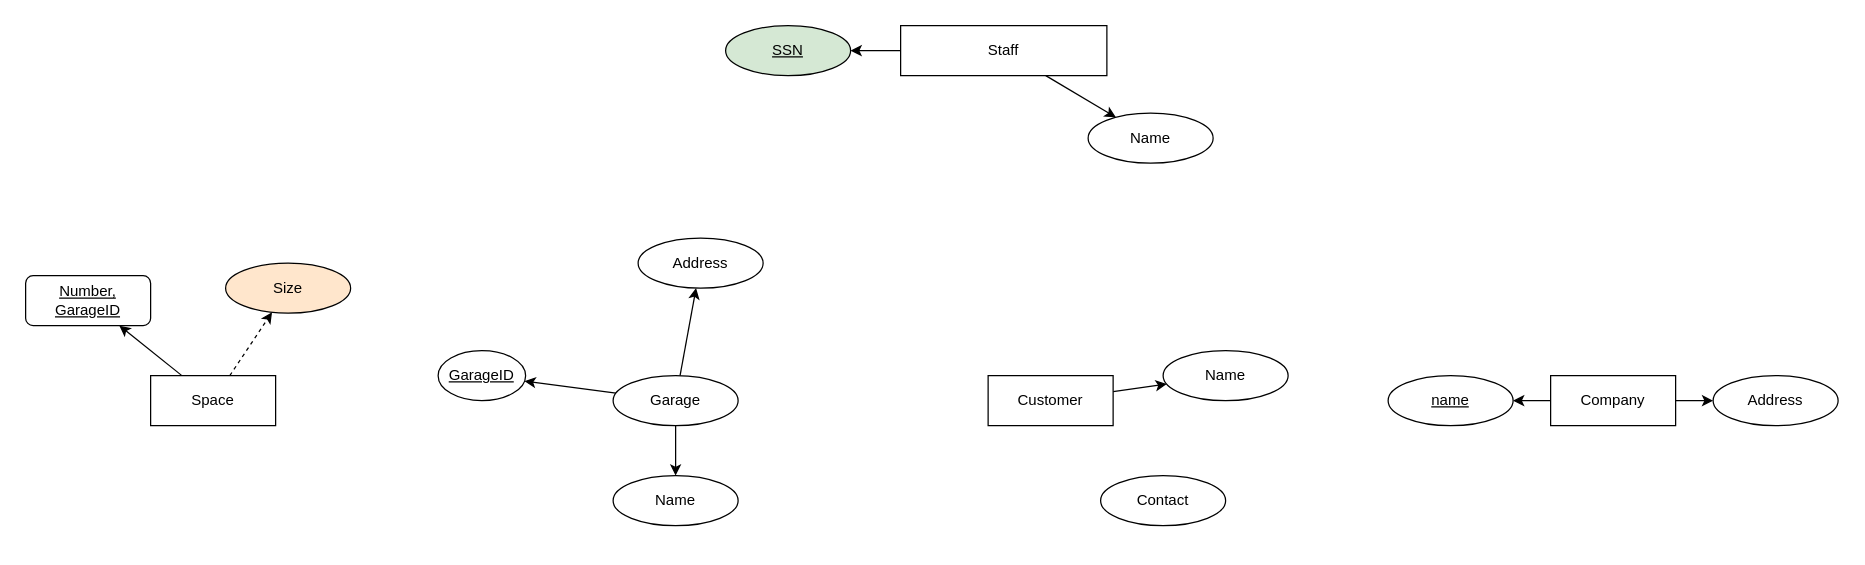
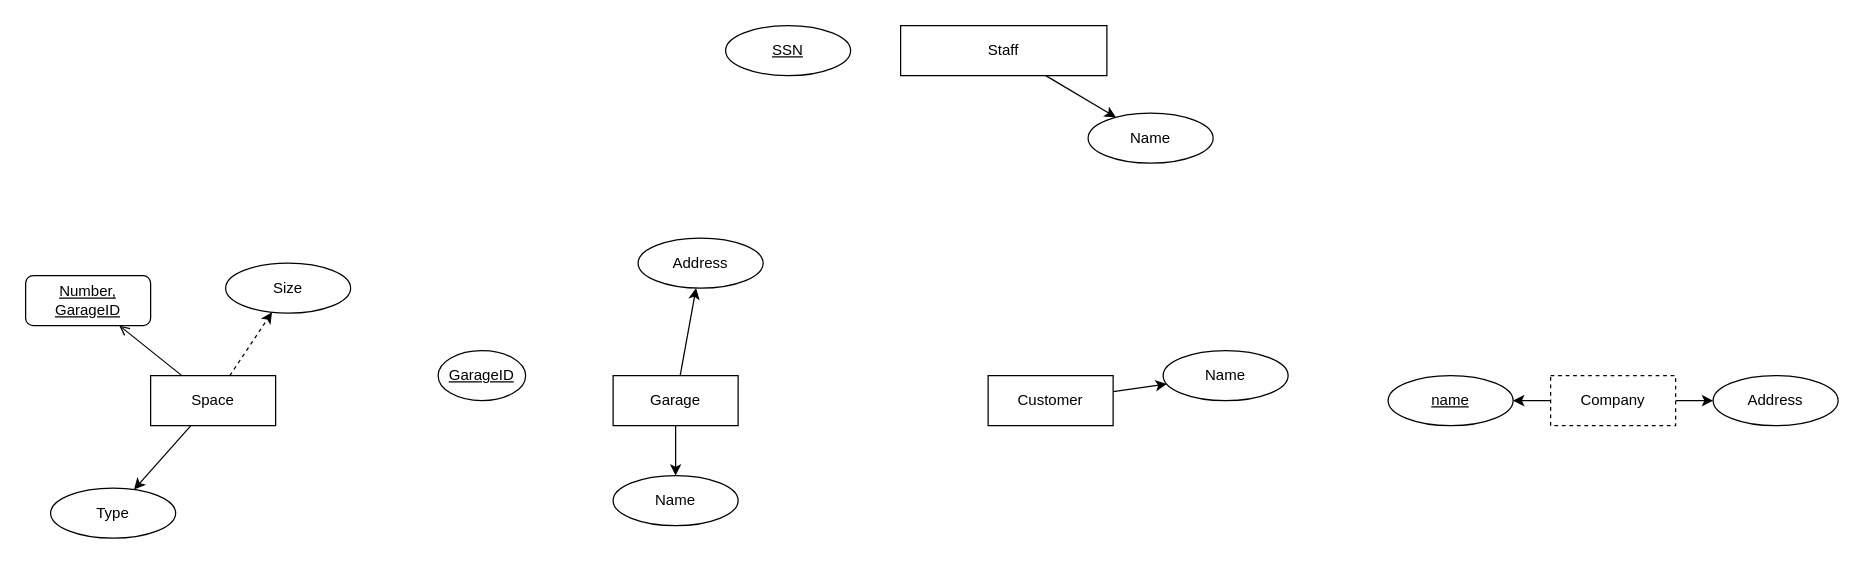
node "SSN": fillcolor #d5e8d4 -> #ffffff
edge "Staff" -> "SSN": removed
node "Size": fillcolor #ffe6cc -> #ffffff
edge "Space" -> "Number, GarageID": arrowhead classic -> open
edge "Garage" -> "GarageID": removed
node "Garage": shape ellipse -> rectangle
node "Company": style solid -> dashed
edge "Space" -> "Type": added
node "Contact": removed
node "Type": added
